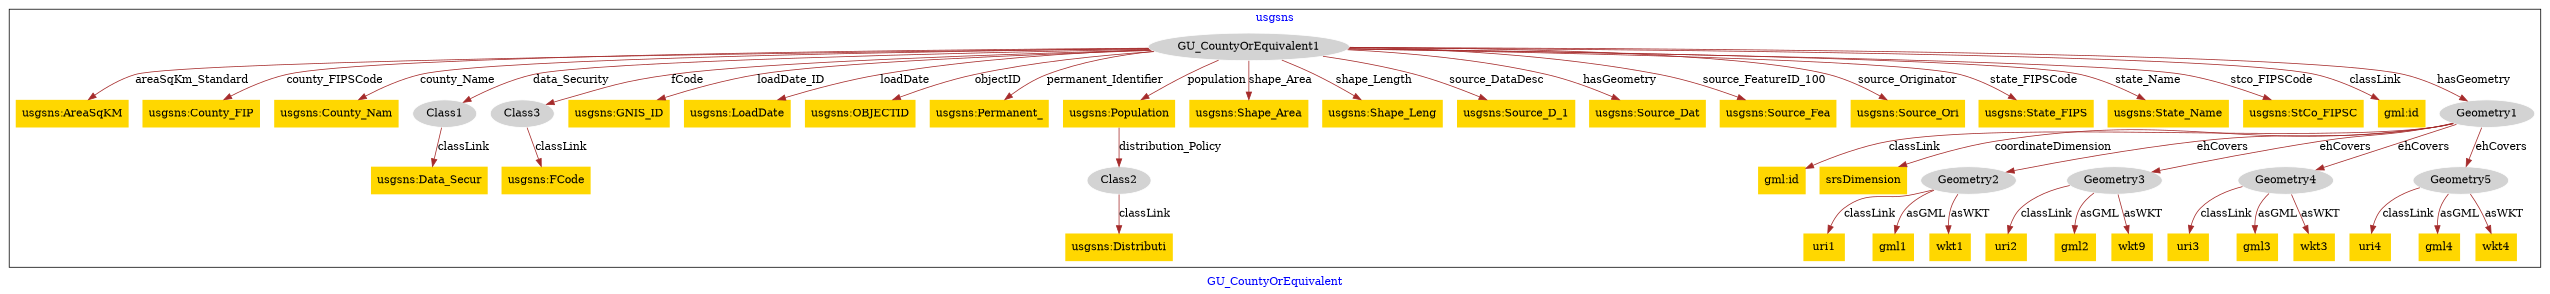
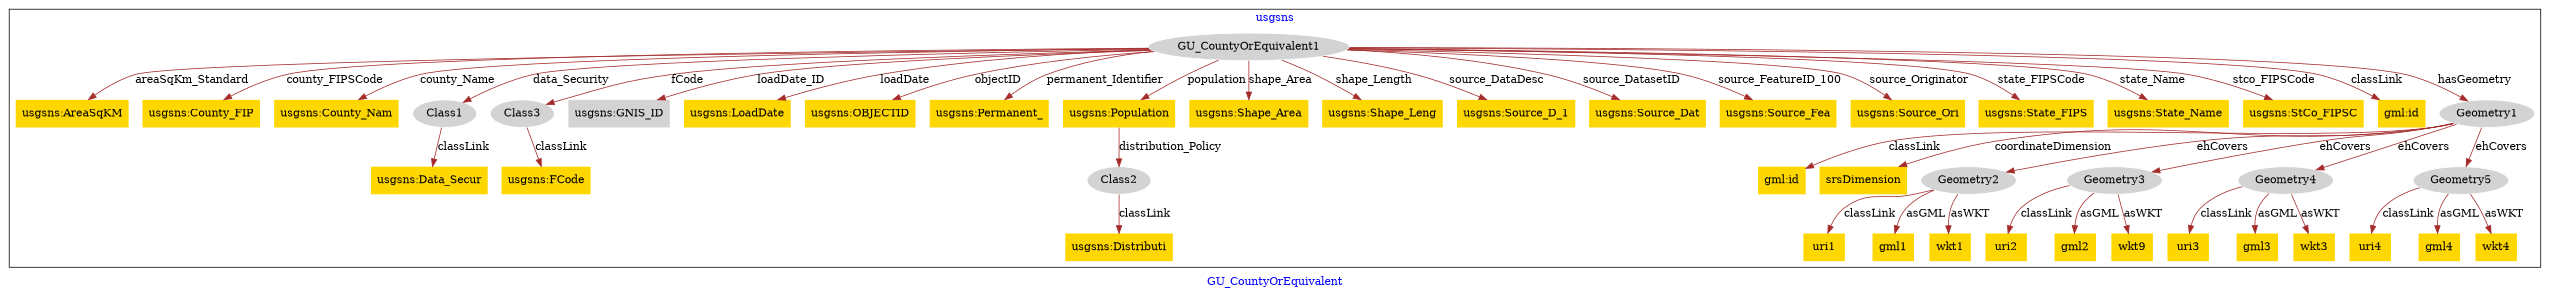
edge "GU_CountyOrEquivalent1" -> "usgsns:Source_Dat": label "hasGeometry" -> "source_DatasetID"
node "usgsns:GNIS_ID": fillcolor gold -> lightgray
